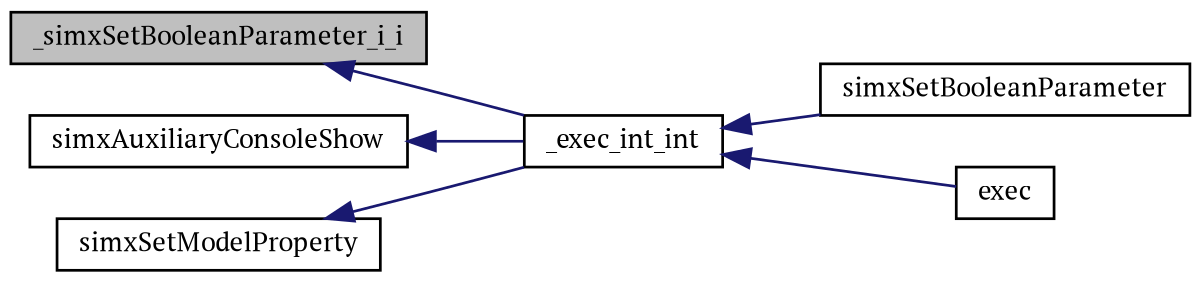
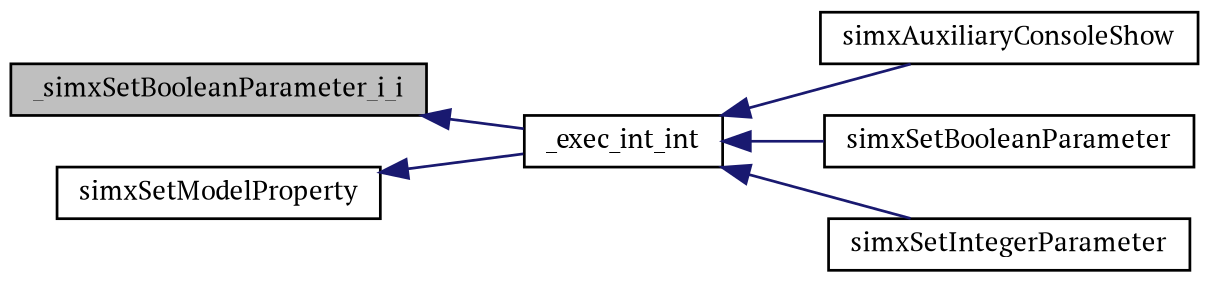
edge "_exec_int_int" -> "simxAuxiliaryConsoleShow": reversed
node "exec": label "exec" -> "simxSetIntegerParameter"
